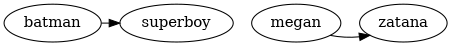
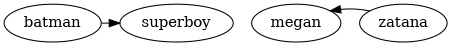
edge "megan" -> "zatana": reversed
